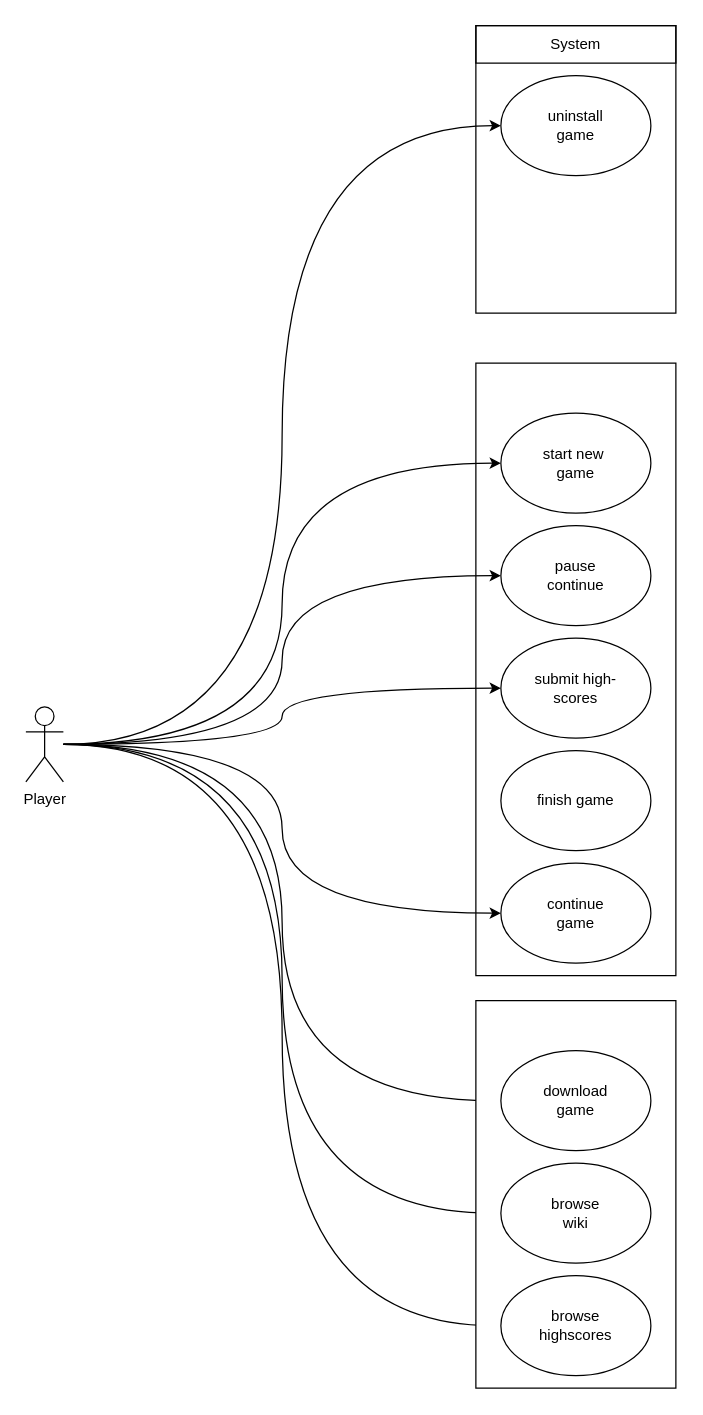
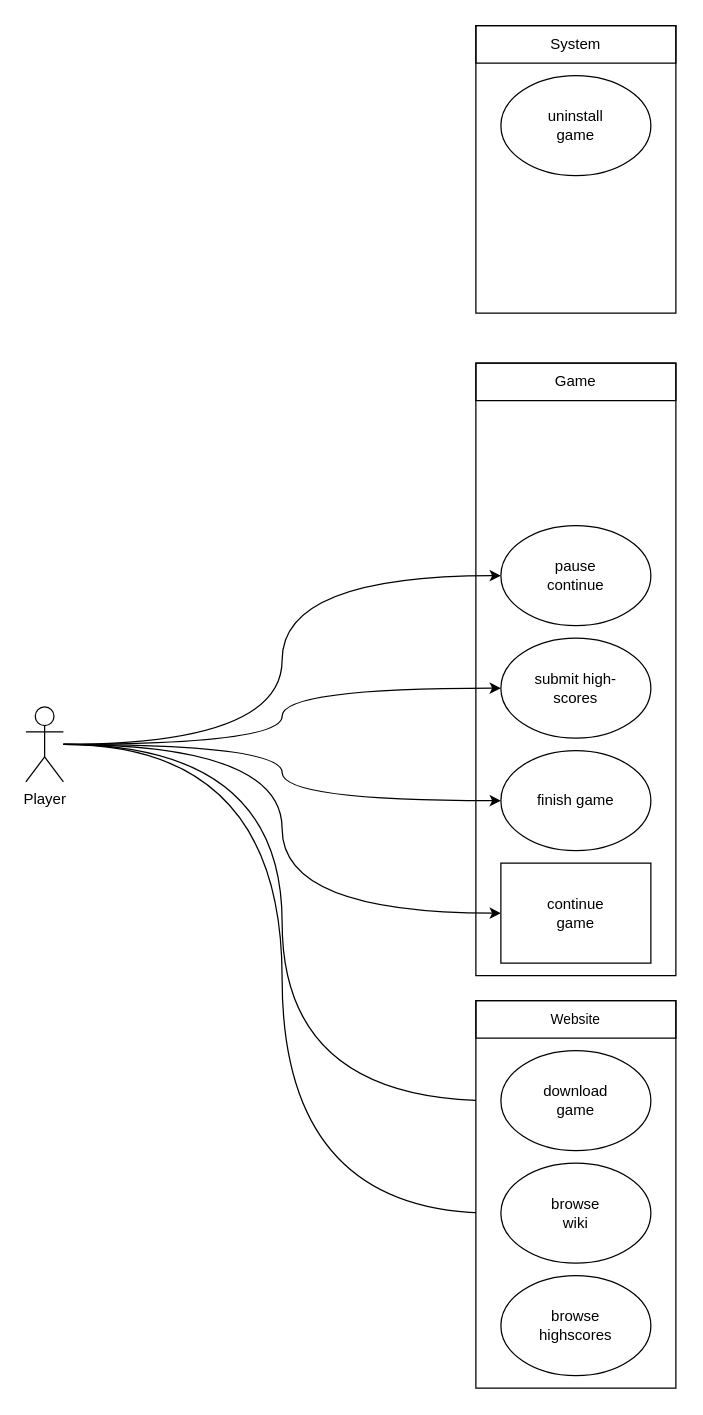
node "Game": added
edge "Player" -> "uninstall game": removed
node "start new game": removed
edge "Player" -> "start new game": removed
edge "Player" -> "finish game": added
node "continue game": shape ellipse -> rectangle
node "Website": added
edge "Player" -> "browse highscores": removed
